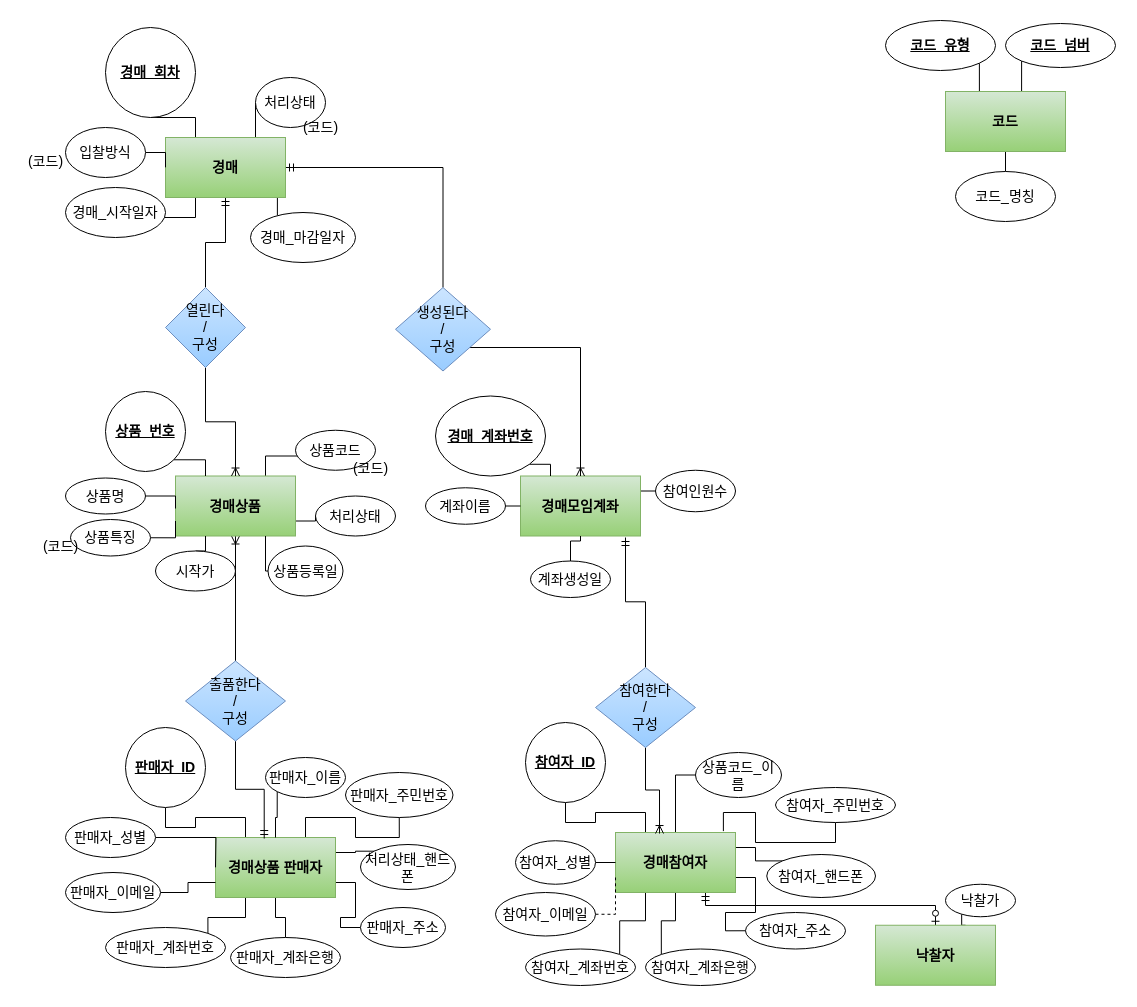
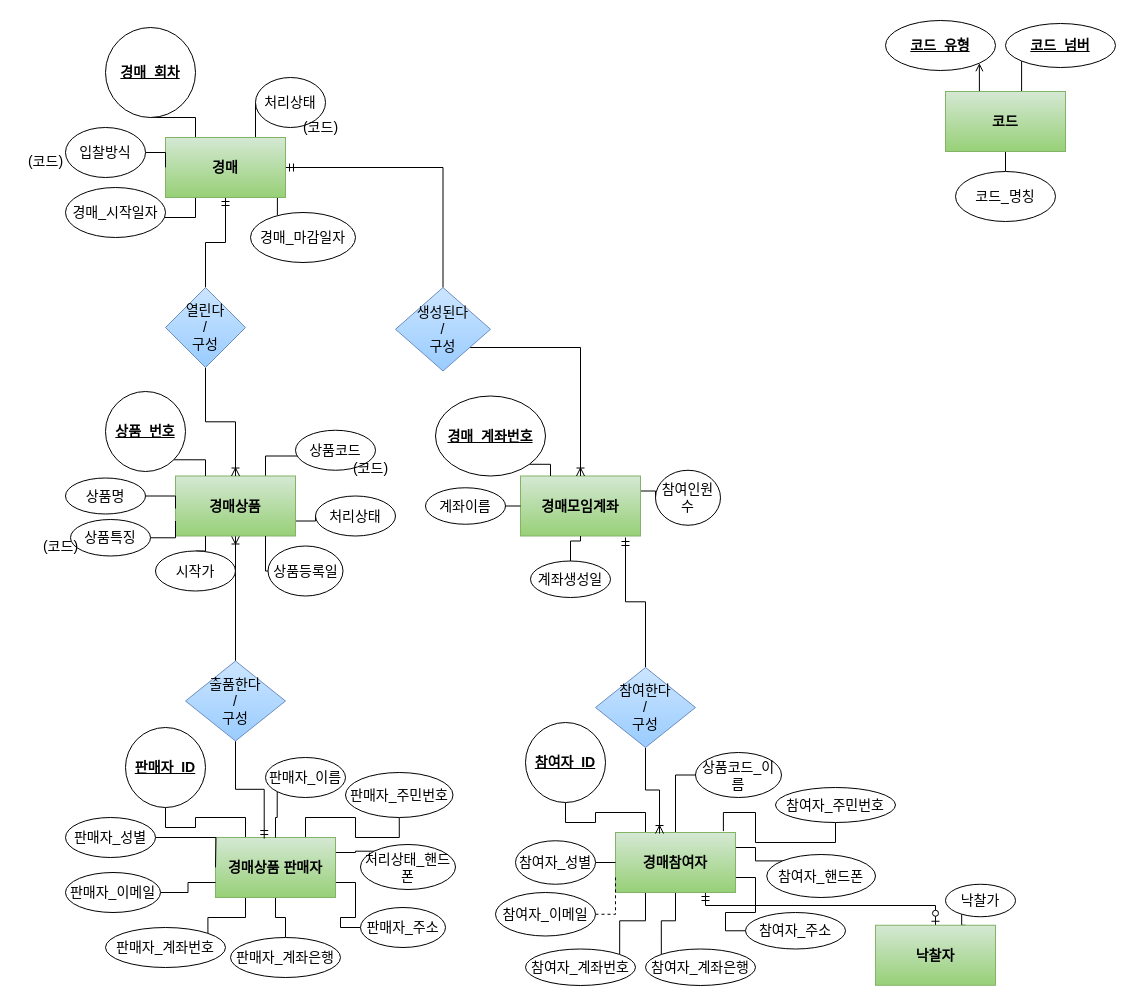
edge "코드_유형" -- "코드": arrowhead none -> open
node "참여인원수": size 80x42 -> 65x55
